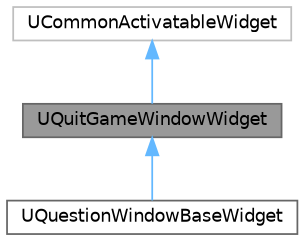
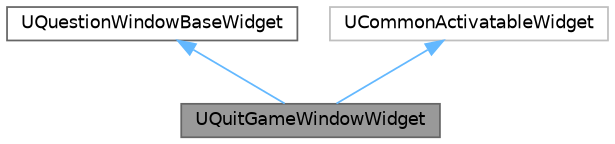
edge "UQuestionWindowBaseWidget" -> "UQuitGameWindowWidget": reversed
